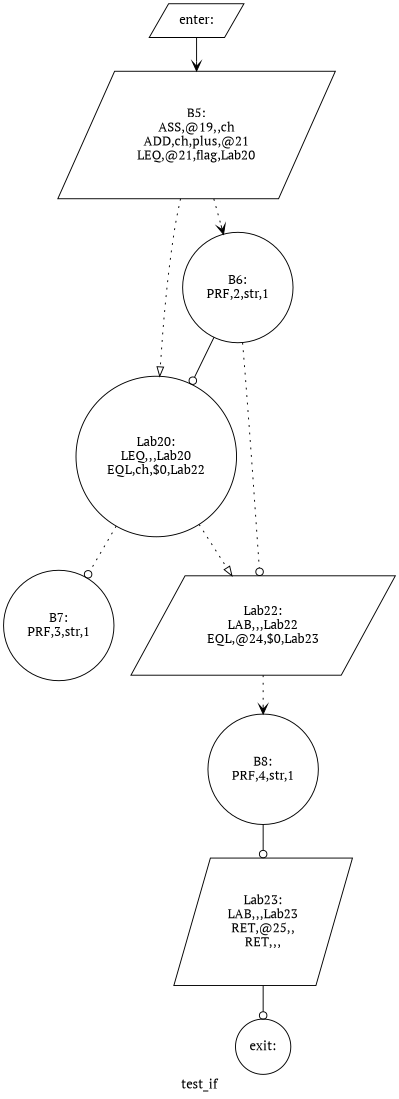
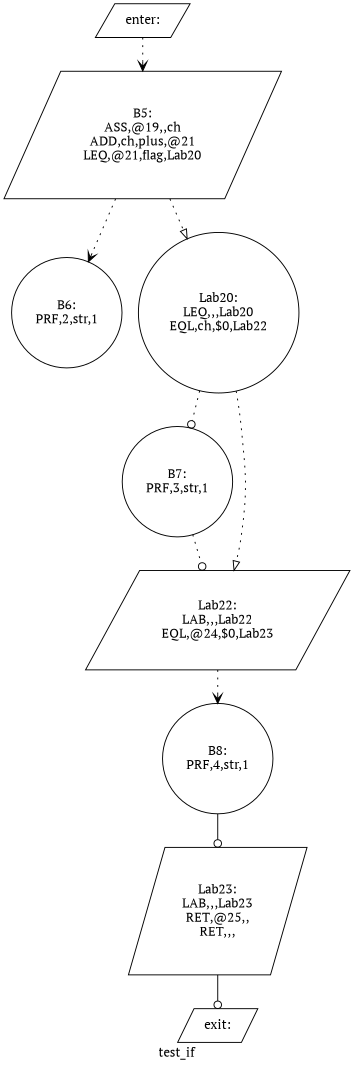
edge "enter:" -> "B5: ASS,@19,,ch ADD,ch,plus,@21 LEQ,@21,flag,Lab20": style solid -> dotted
edge "B6: PRF,2,str,1" -> "Lab20: LEQ,,,Lab20 EQL,ch,$0,Lab22": removed
edge "B6: PRF,2,str,1" -> "Lab22: LAB,,,Lab22 EQL,@24,$0,Lab23": now "B7: PRF,3,str,1" -> "Lab22: LAB,,,Lab22 EQL,@24,$0,Lab23"
node "exit:": shape circle -> parallelogram
